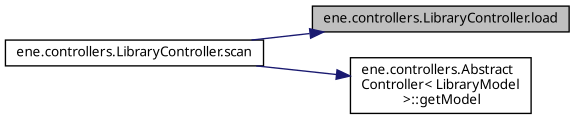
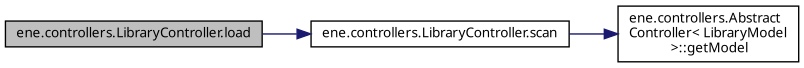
edge "ene.controllers.LibraryController.scan" -> "ene.controllers.LibraryController.load": reversed
